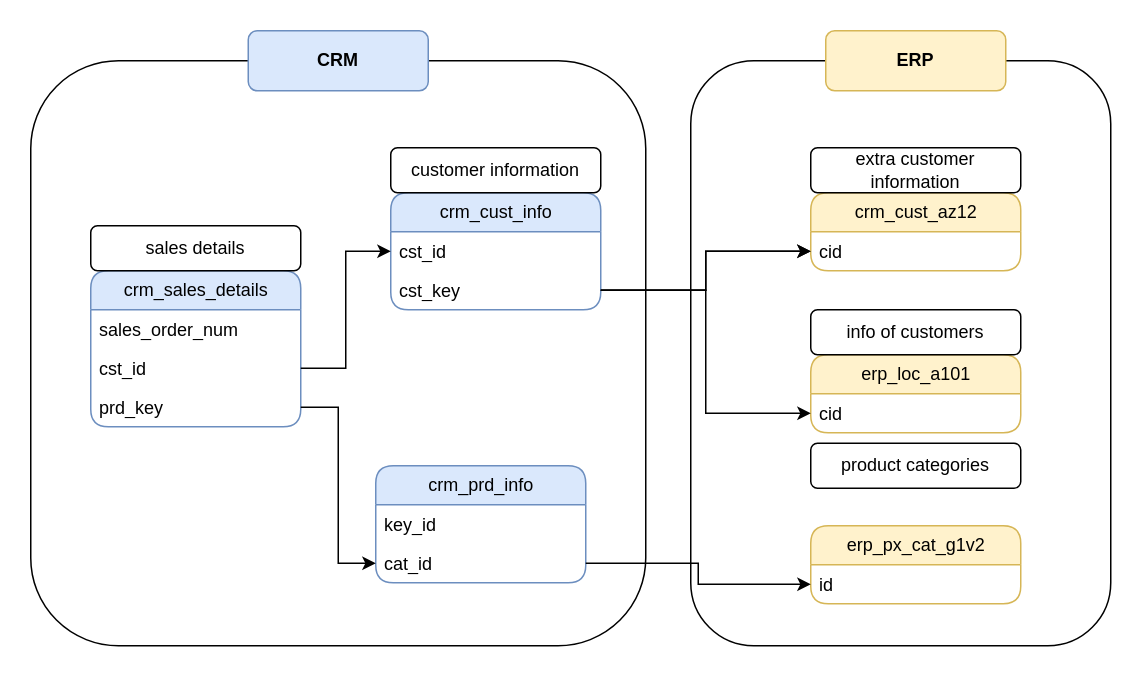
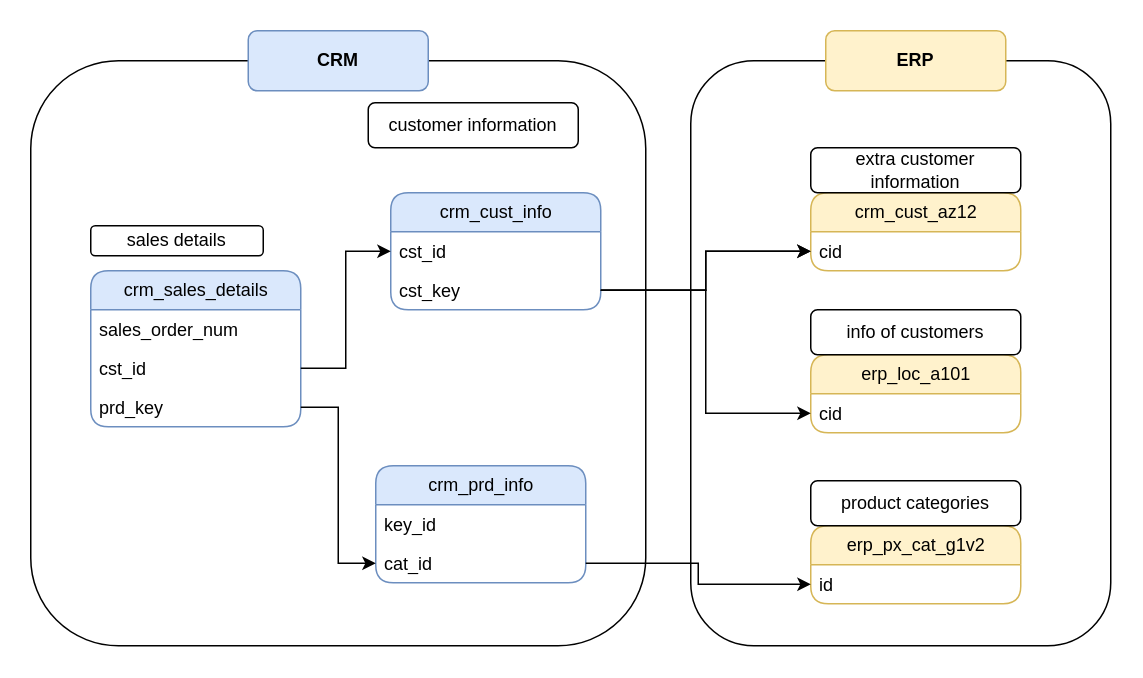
node "customer information": moved (496, 170) -> (473, 125)
node "sales details": size 210x45 -> 173x30
node "product categories": moved (916, 466) -> (916, 503)
